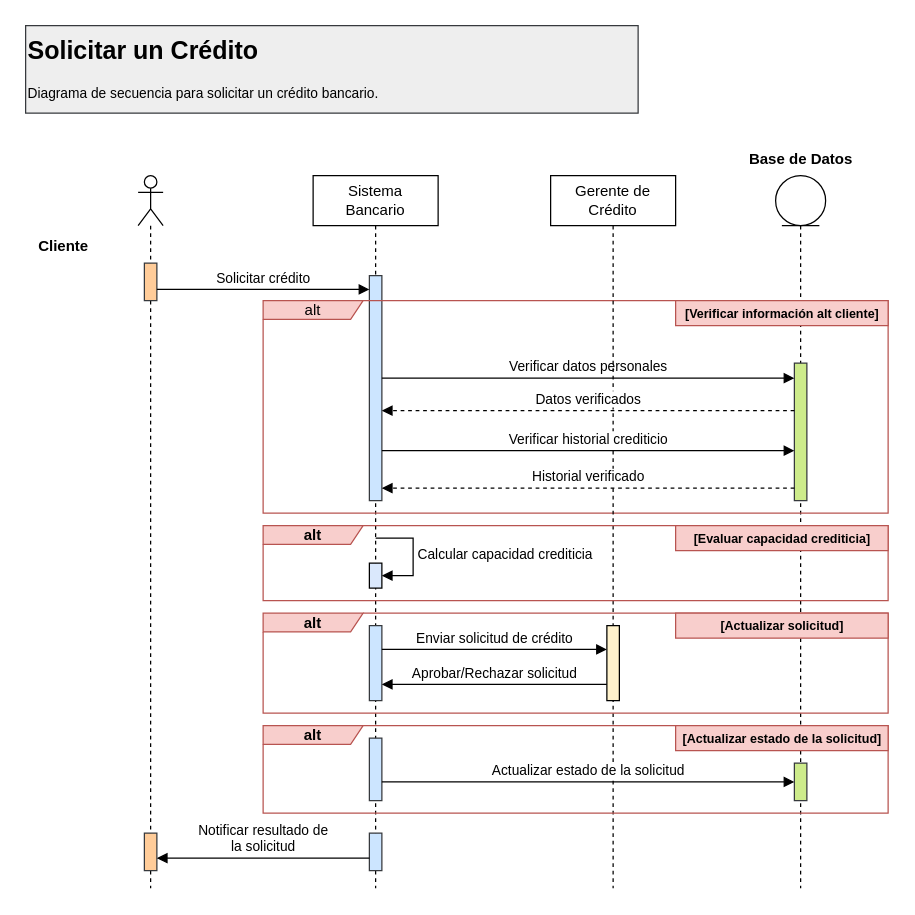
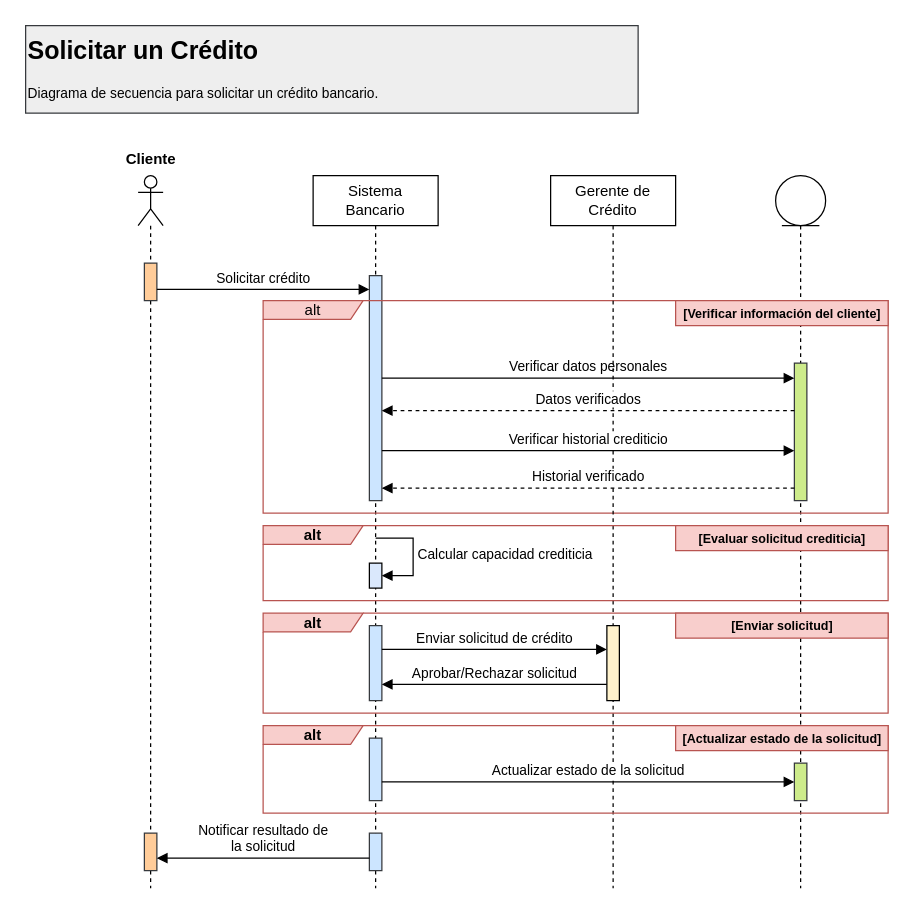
node "Base de Datos": removed
node "Cliente": moved (63, 247) -> (151, 159)
node "[Verificar información alt cliente]": label "[Verificar información alt cliente]" -> "[Verificar información del cliente]"
node "[Evaluar capacidad crediticia]": label "[Evaluar capacidad crediticia]" -> "[Evaluar solicitud crediticia]"
node "[Actualizar solicitud]": label "[Actualizar solicitud]" -> "[Enviar solicitud]"
